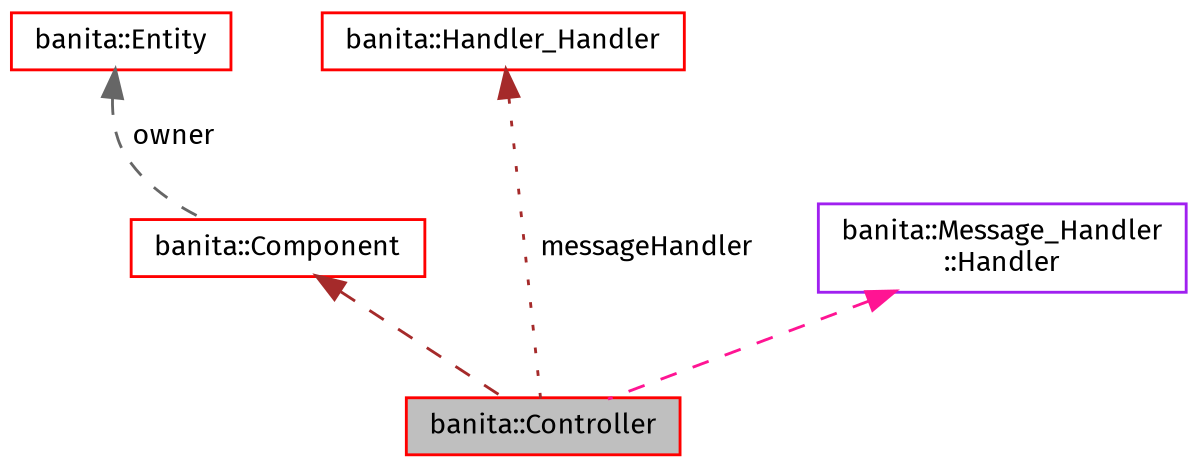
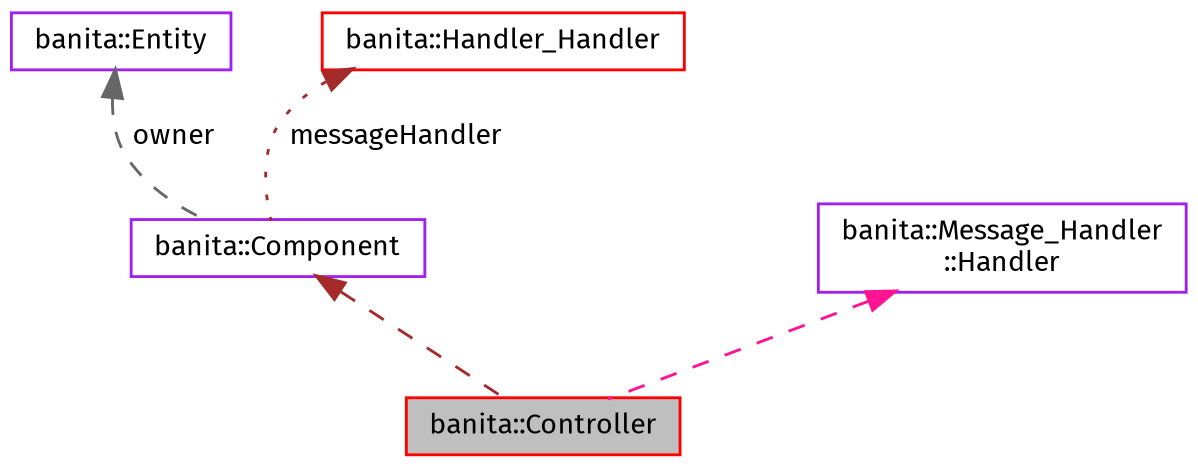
node "banita::Entity": color red -> purple
node "banita::Component": color red -> purple
edge "banita::Controller" -> "banita::Handler_Handler": now "banita::Component" -> "banita::Handler_Handler"
